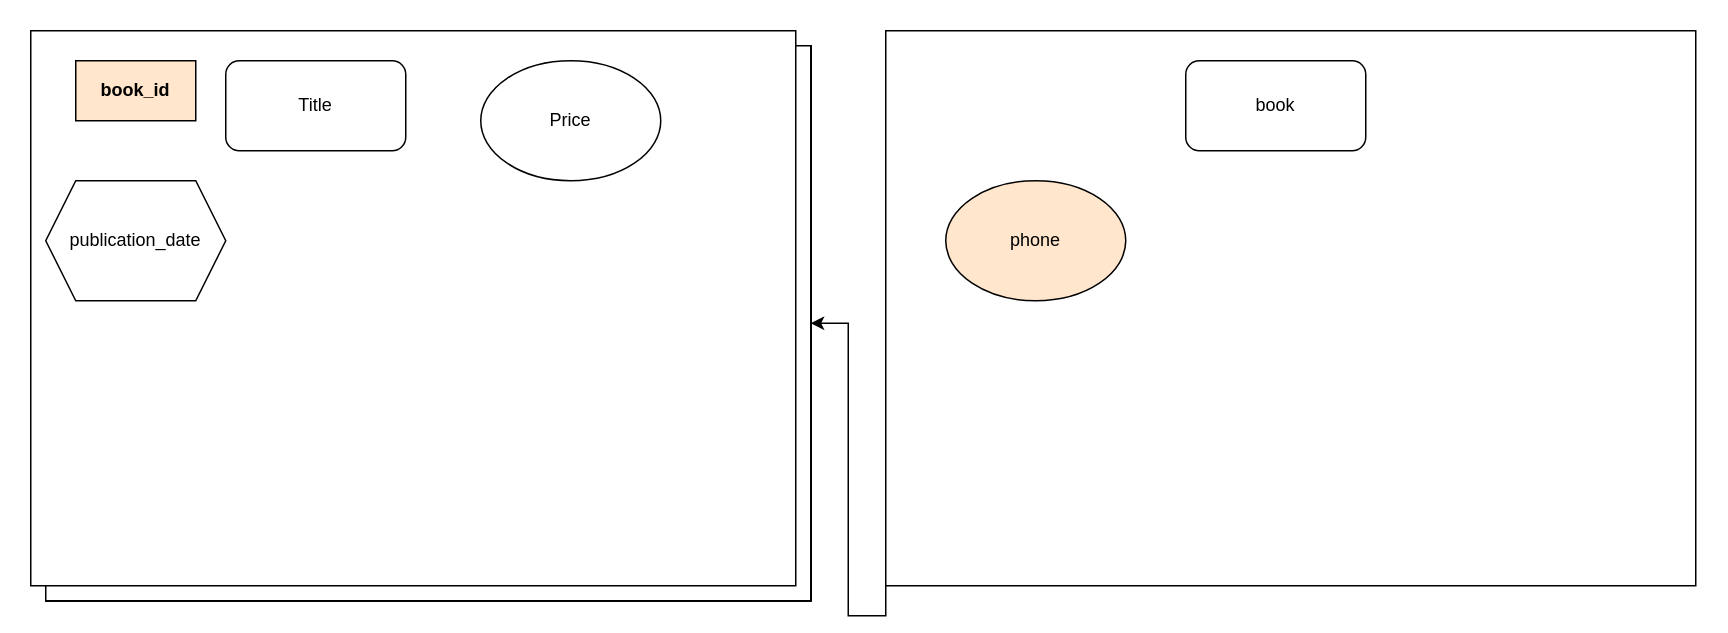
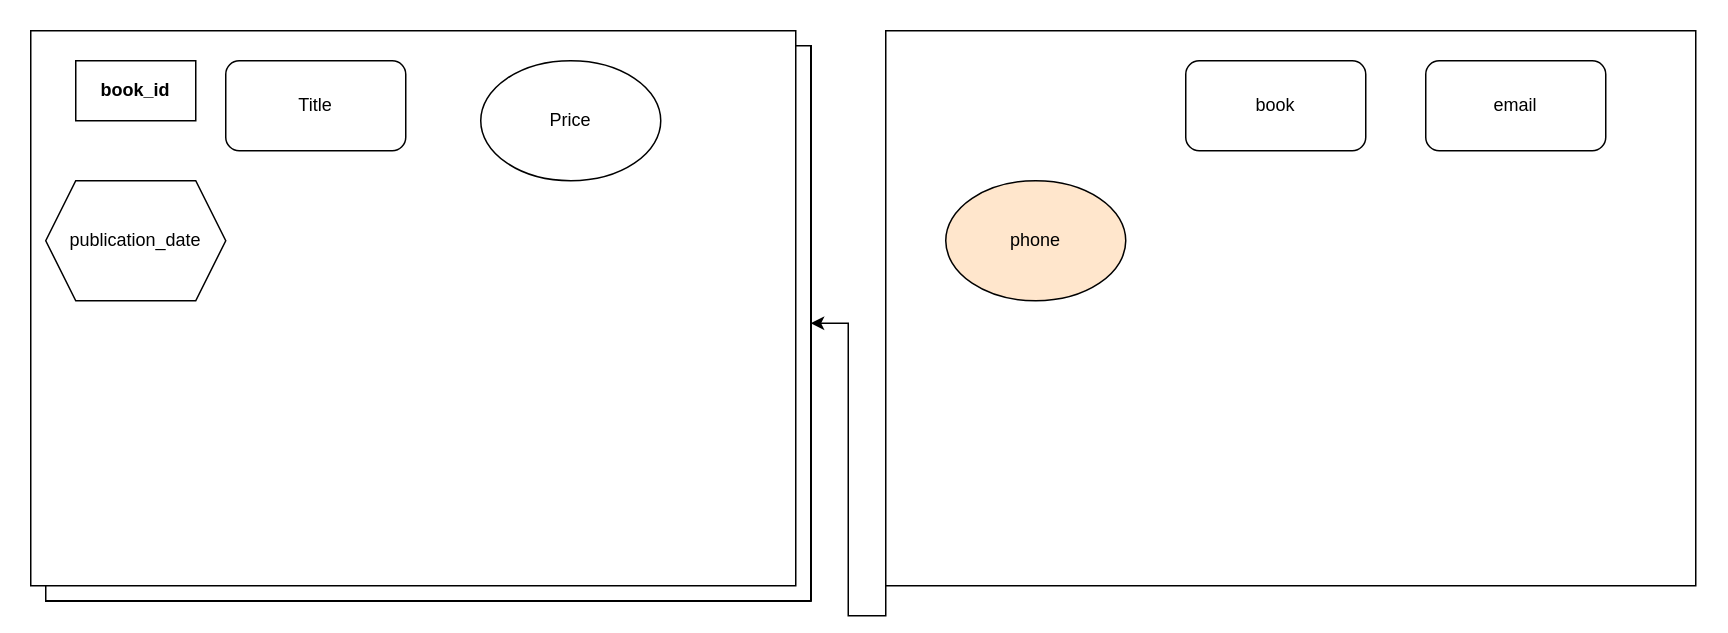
node "book_id": fillcolor #ffe6cc -> #ffffff
node "email": added
